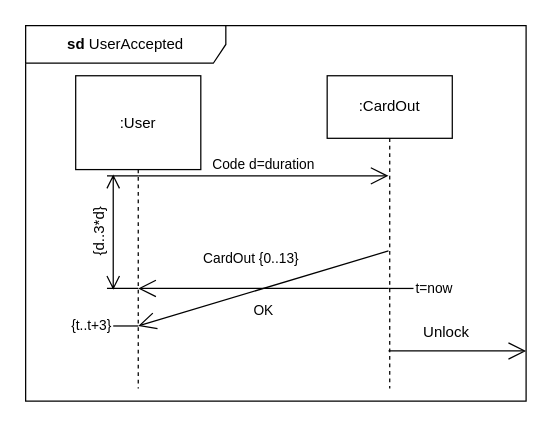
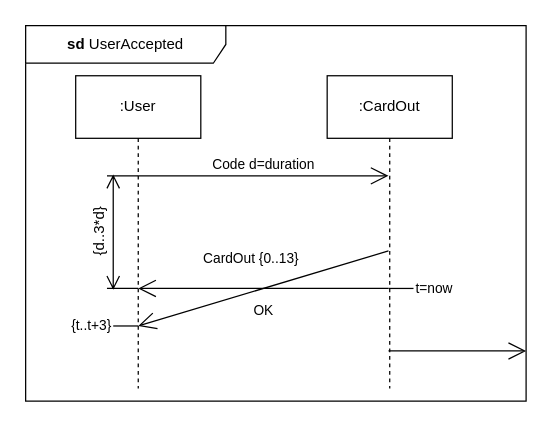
node ":User": size 125x94 -> 125x63
node "Unlock": removed
